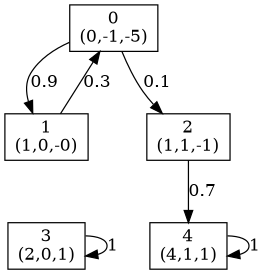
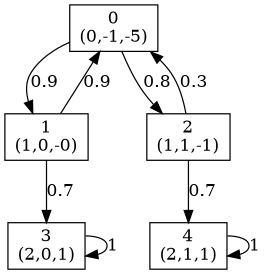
edge "1 (1,0,-0)" -> "0 (0,-1,-5)": label "0.3" -> "0.9"
edge "0 (0,-1,-5)" -> "2 (1,1,-1)": label "0.1" -> "0.8"
edge "2 (1,1,-1)" -> "0 (0,-1,-5)": added, label "0.3"
edge "1 (1,0,-0)" -> "3 (2,0,1)": added, label "0.7"
node "4 (4,1,1)": label "4 (4,1,1)" -> "4 (2,1,1)"
